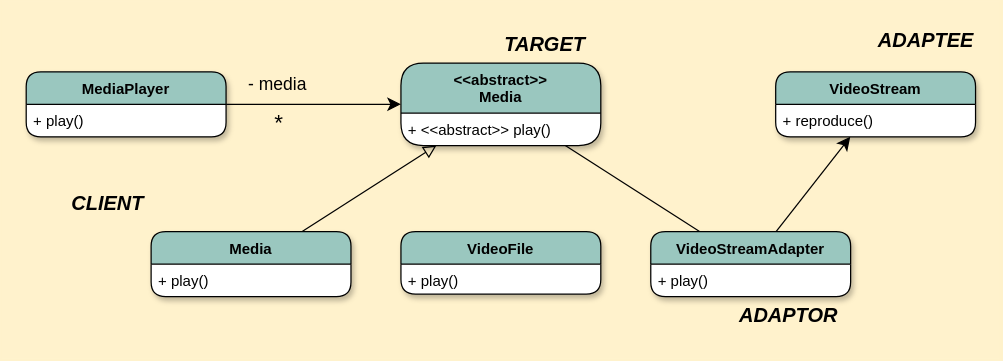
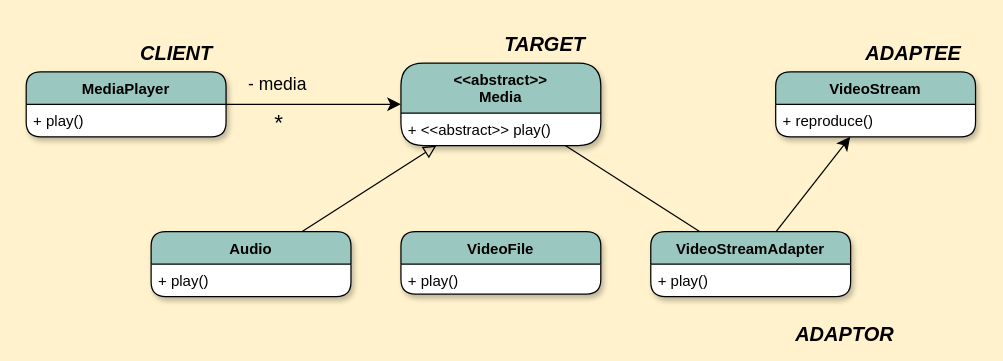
node "ADAPTEE": moved (926, 41) -> (913, 53)
node "CLIENT": moved (107, 203) -> (176, 53)
node "Media": label "Media" -> "Audio"
node "ADAPTOR": moved (788, 316) -> (844, 334)
